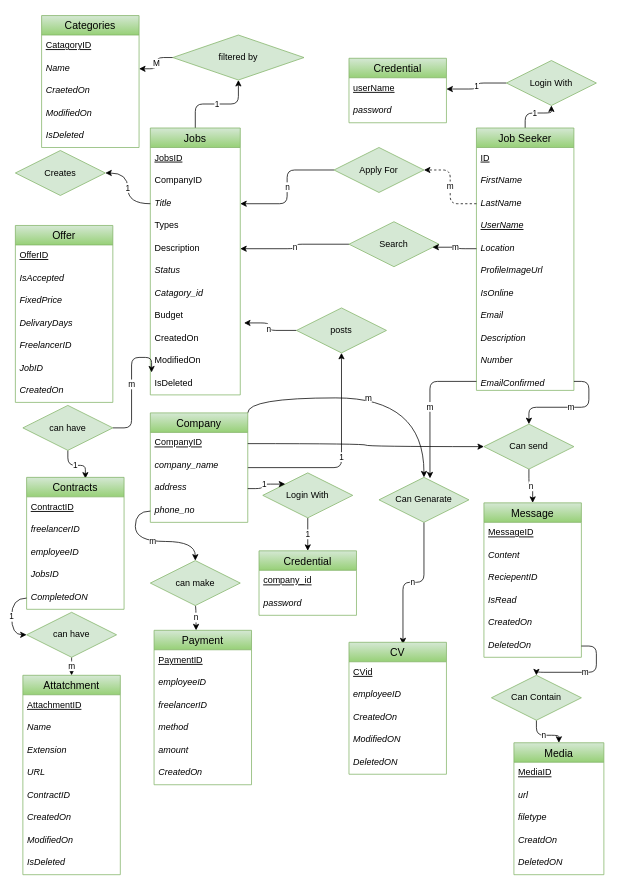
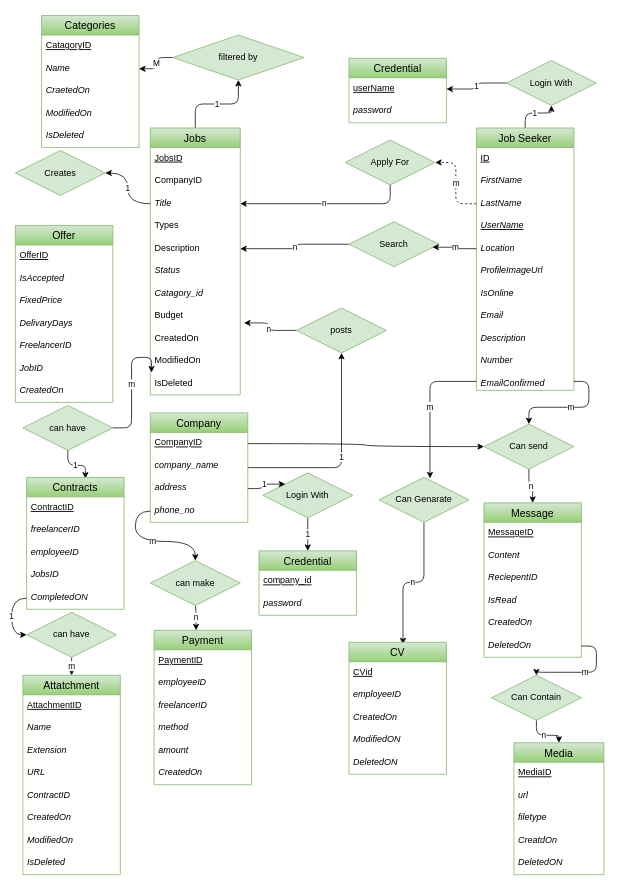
node "Apply For": moved (379, 170) -> (390, 162)
edge "Company" -> "Can Genarate": removed, label "m"
